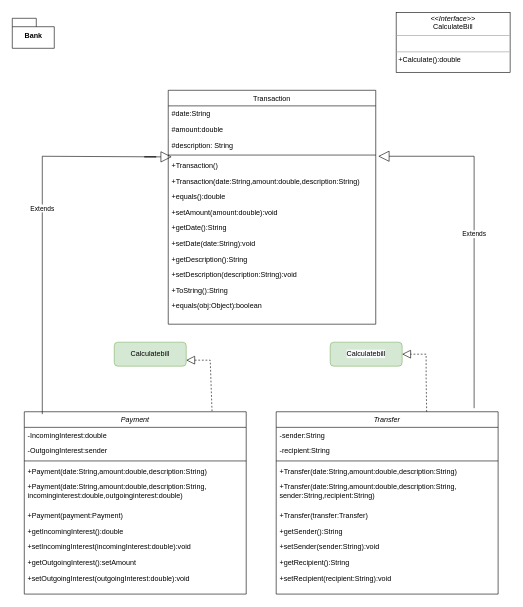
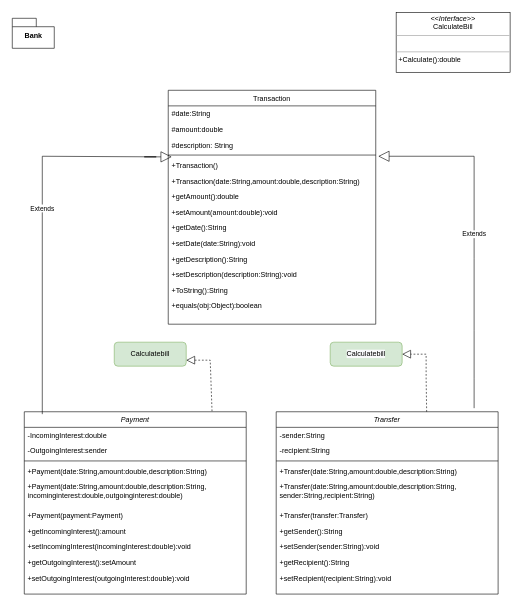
node "+equals():double": label "+equals():double" -> "+getAmount():double"
node "+getIncomingInterest():double": label "+getIncomingInterest():double" -> "+getIncomingInterest():amount"
